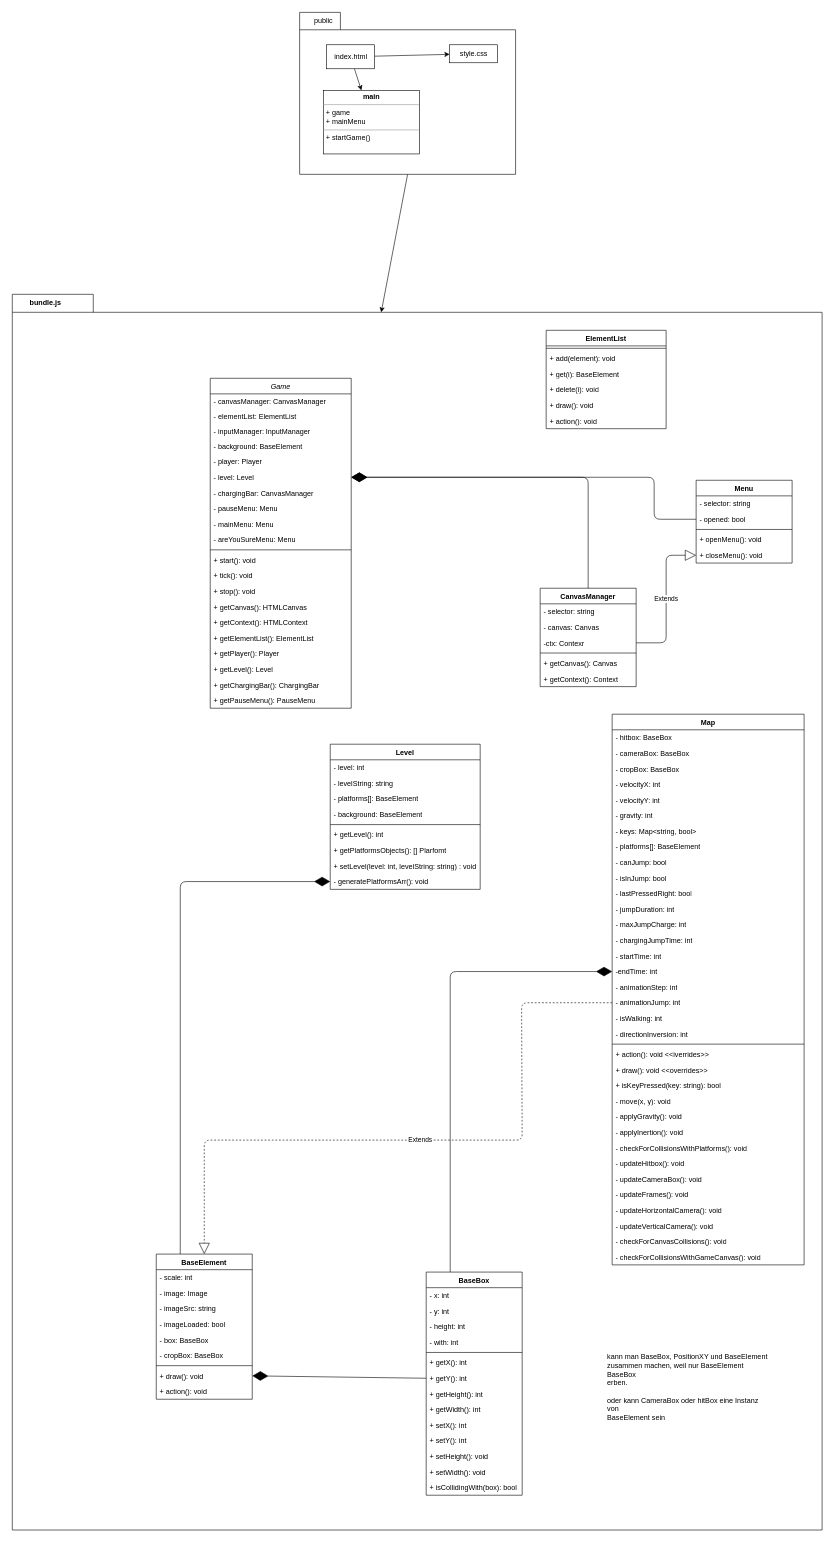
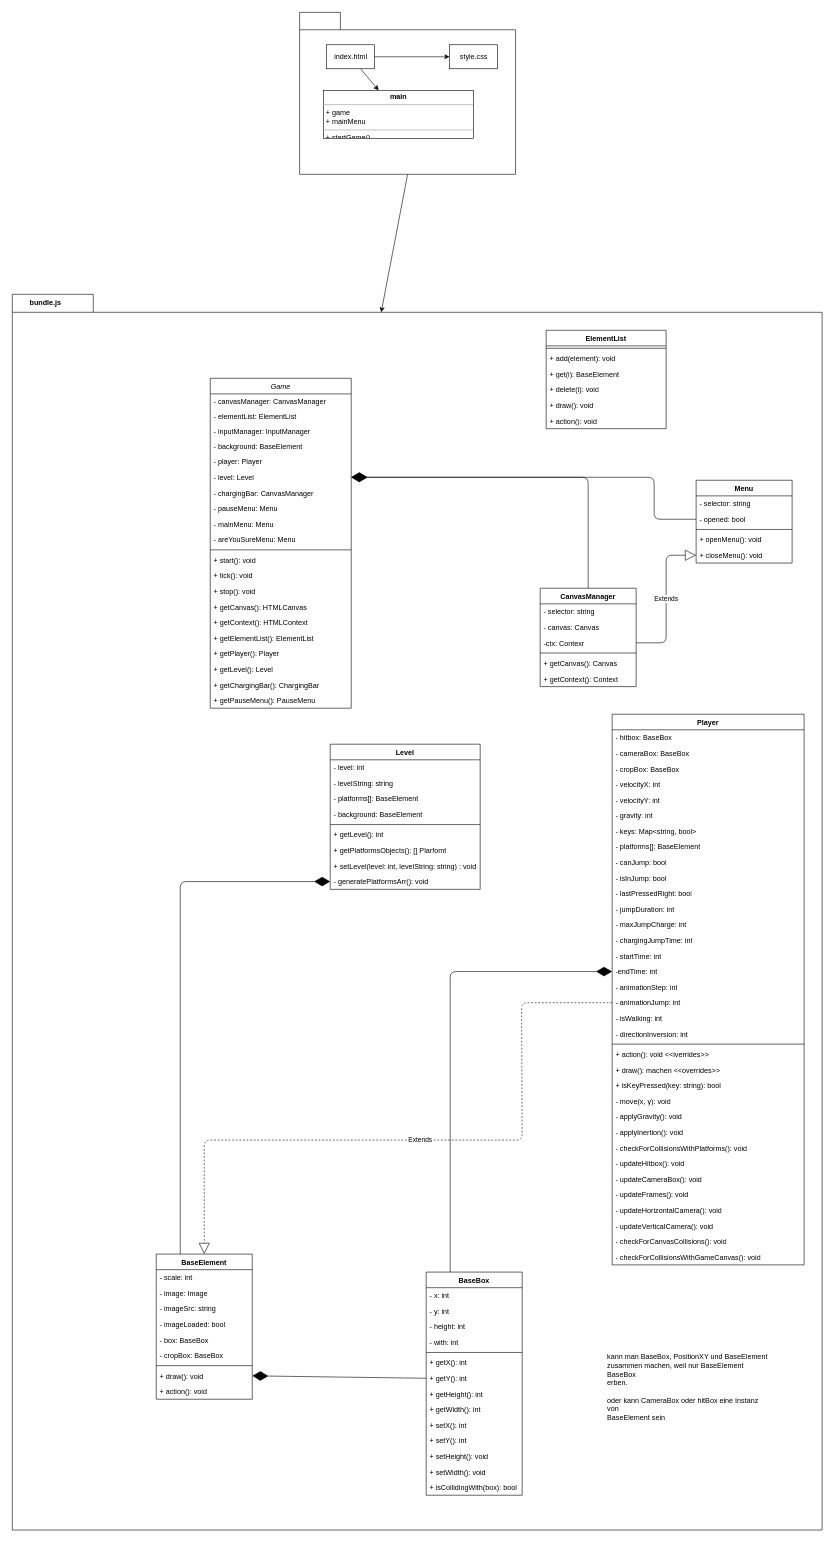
node "public": removed
node "style.css": size 48x18 -> 48x24
node "main + game + mainMenu + startGame()": size 96x64 -> 150x48
node "Map": label "Map" -> "Player"
node "+ draw(): void <<overrides>>": label "+ draw(): void <<overrides>>" -> "+ draw(): machen <<overrides>>"
